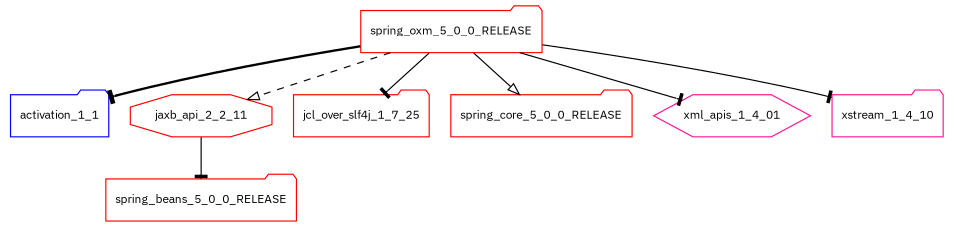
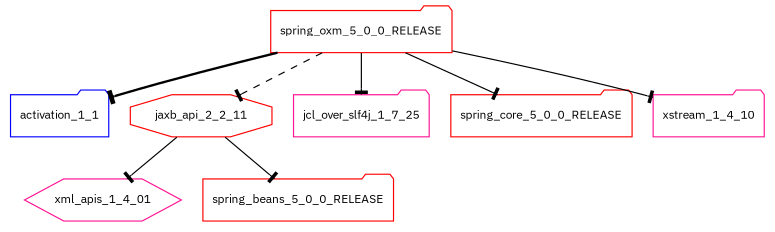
edge "spring_oxm_5_0_0_RELEASE" -> "spring_core_5_0_0_RELEASE": arrowhead onormal -> tee
edge "spring_oxm_5_0_0_RELEASE" -> "jaxb_api_2_2_11": arrowhead onormal -> tee
edge "spring_oxm_5_0_0_RELEASE" -> "xml_apis_1_4_01": now "jaxb_api_2_2_11" -> "xml_apis_1_4_01"
node "jcl_over_slf4j_1_7_25": color red -> deeppink
